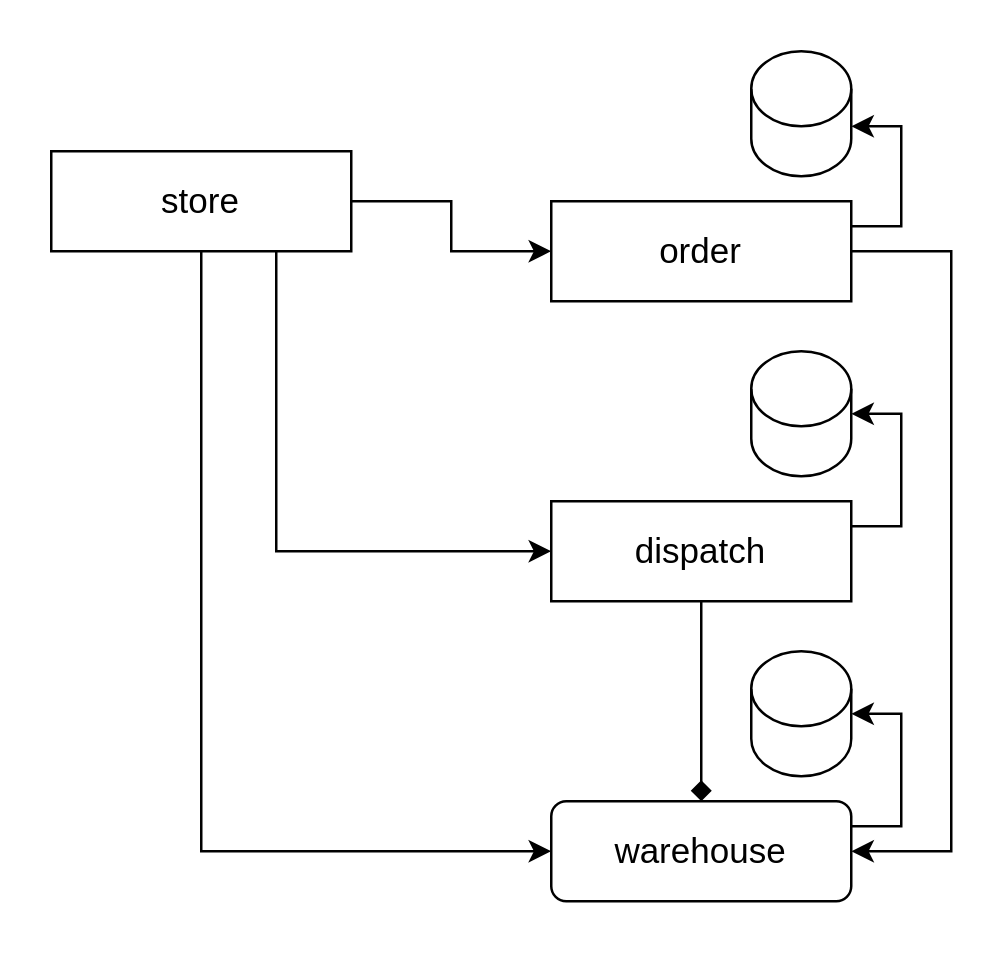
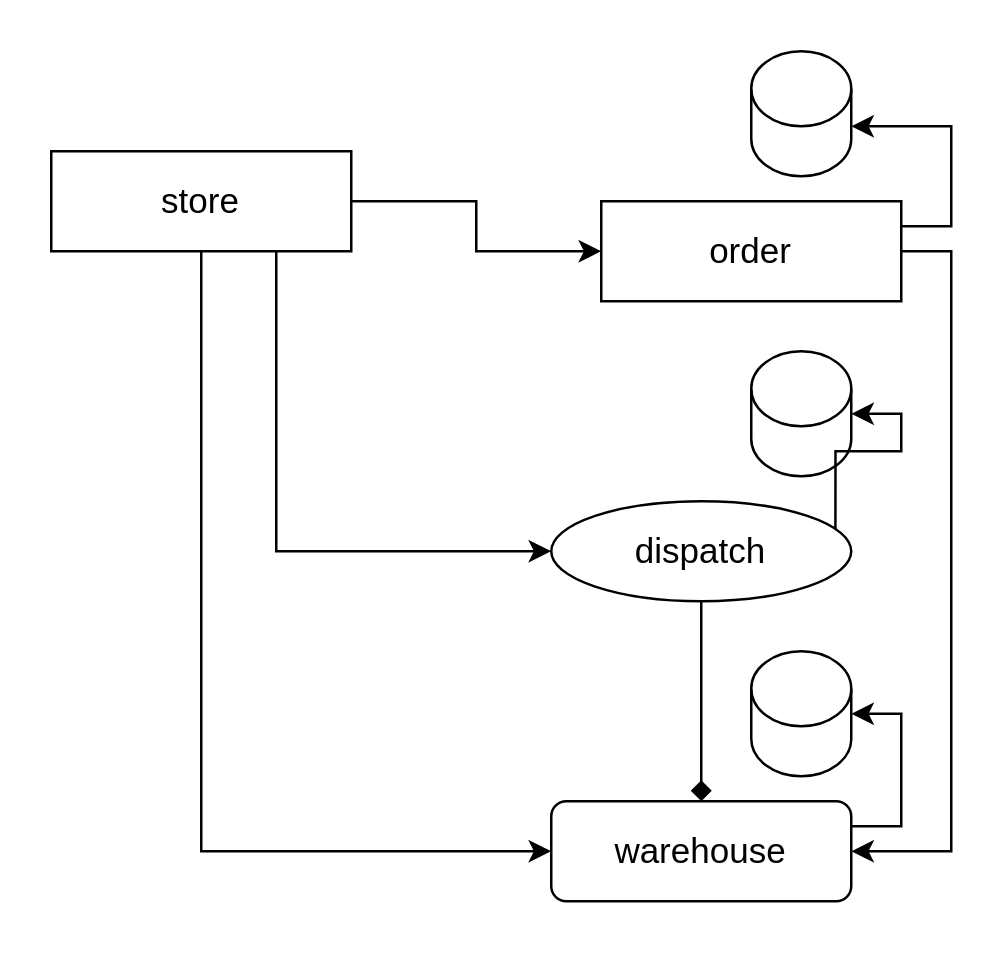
node "order": moved (701, 251) -> (751, 251)
node "dispatch": shape rectangle -> ellipse
